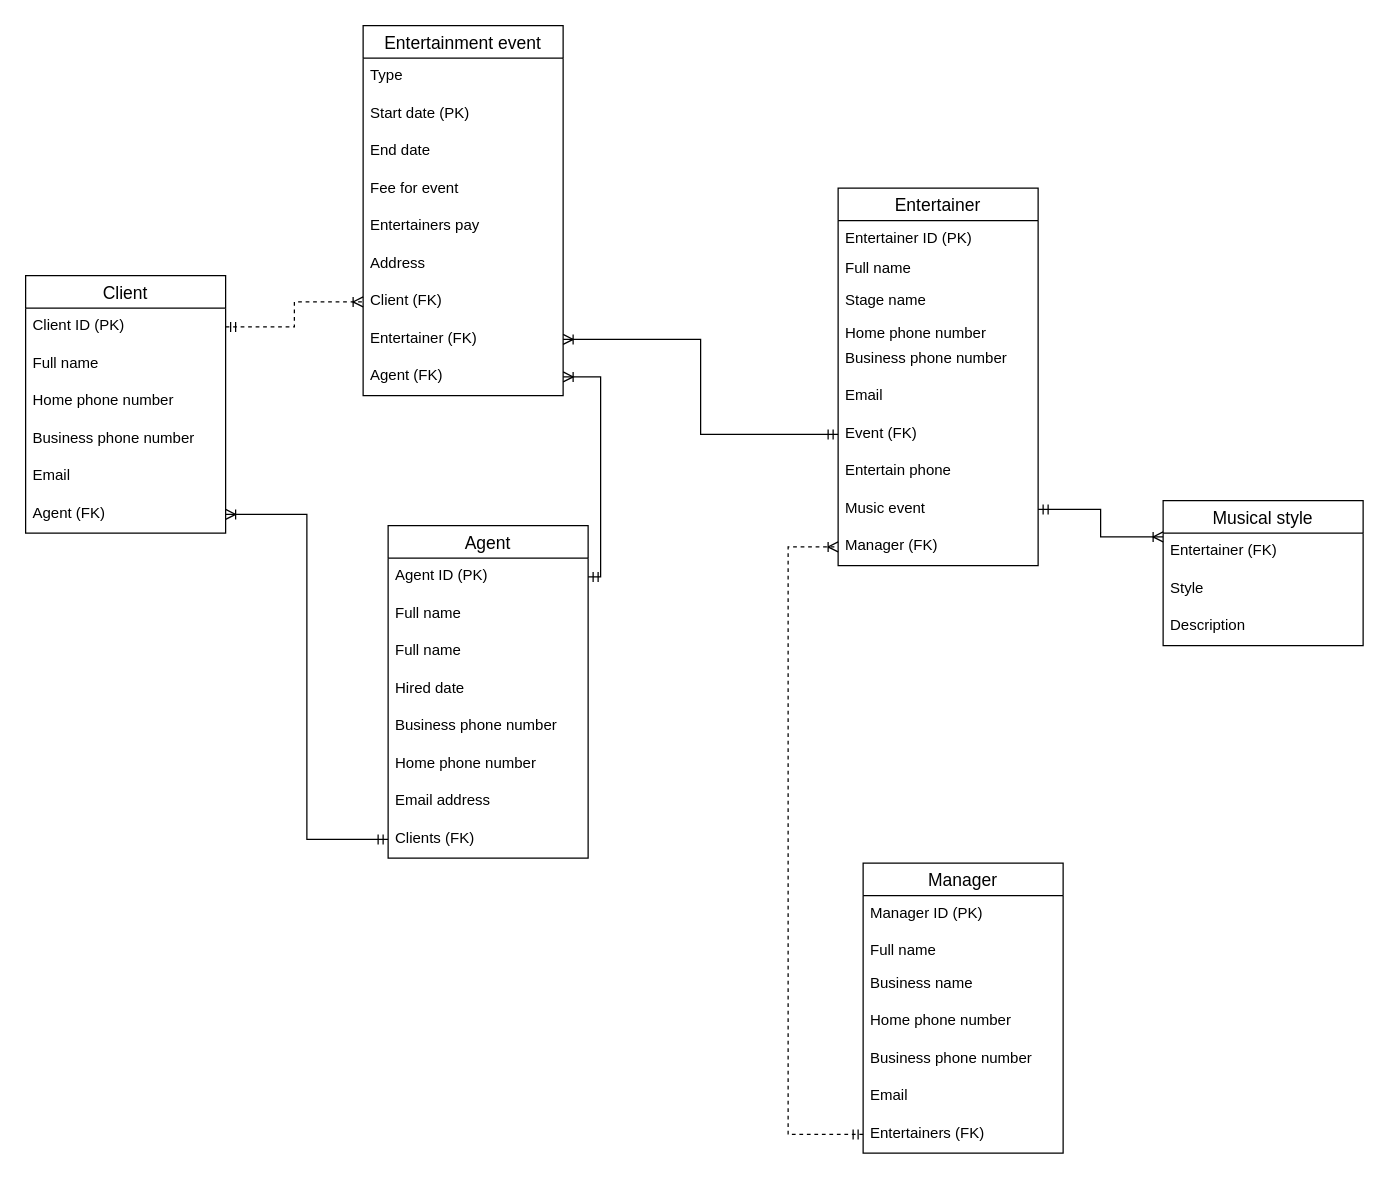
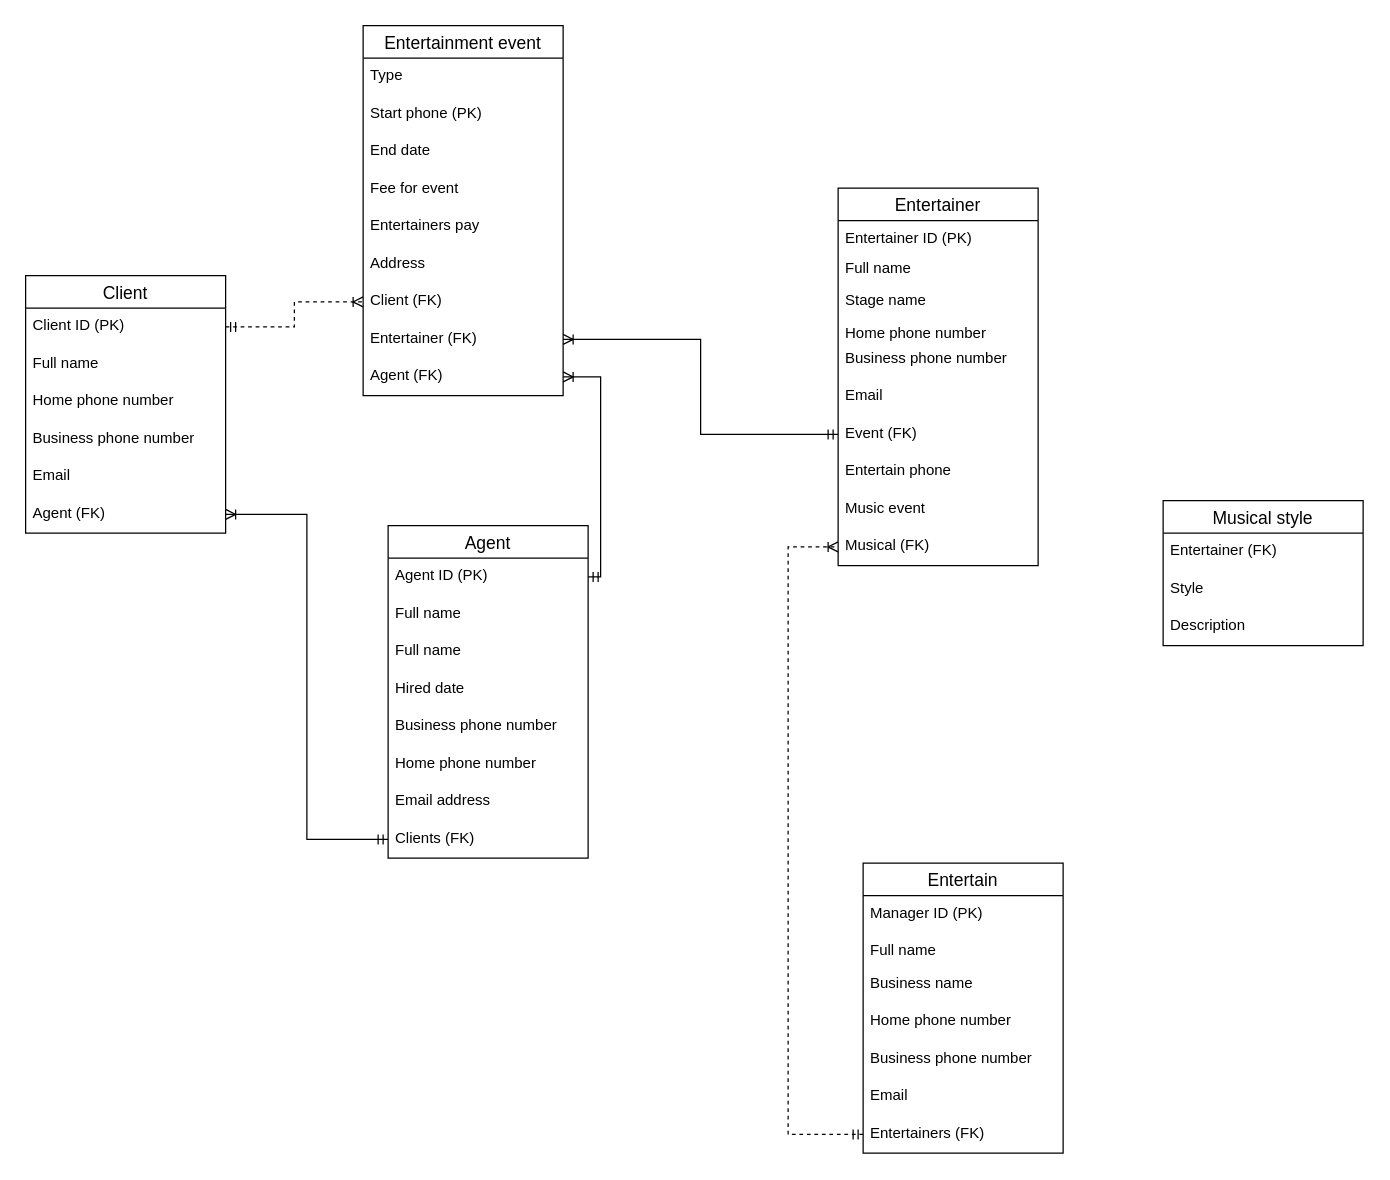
node "Start date (PK)": label "Start date (PK)" -> "Start phone (PK)"
edge "Music event" -- "Musical style": removed
node "Manager (FK)": label "Manager (FK)" -> "Musical (FK)"
node "Manager": label "Manager" -> "Entertain"
